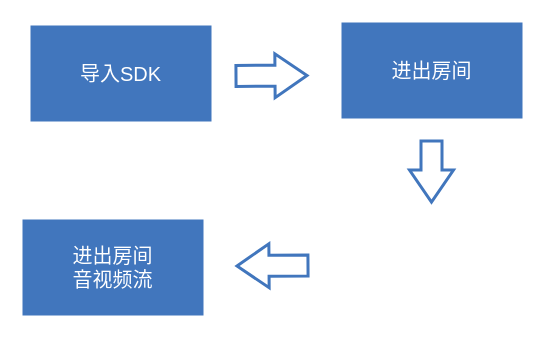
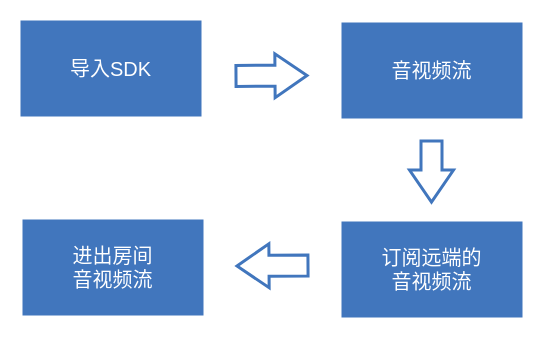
node "进出房间": label "进出房间" -> "音视频流"
node "导入SDK": moved (121, 74) -> (111, 69)
node "订阅远端的 音视频流": added
